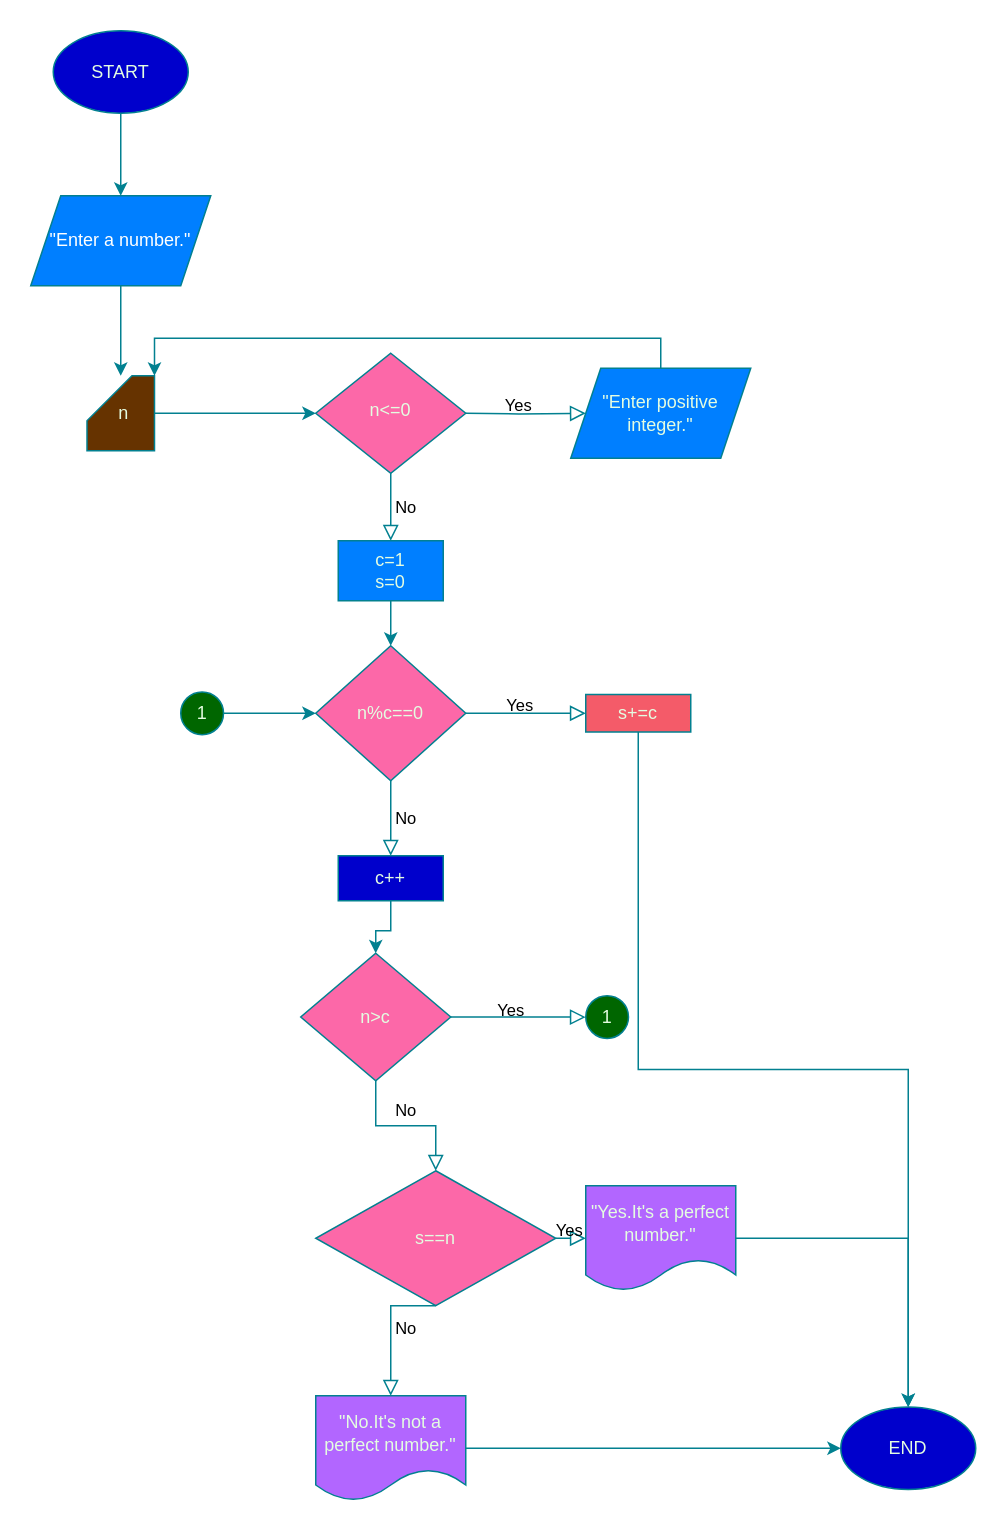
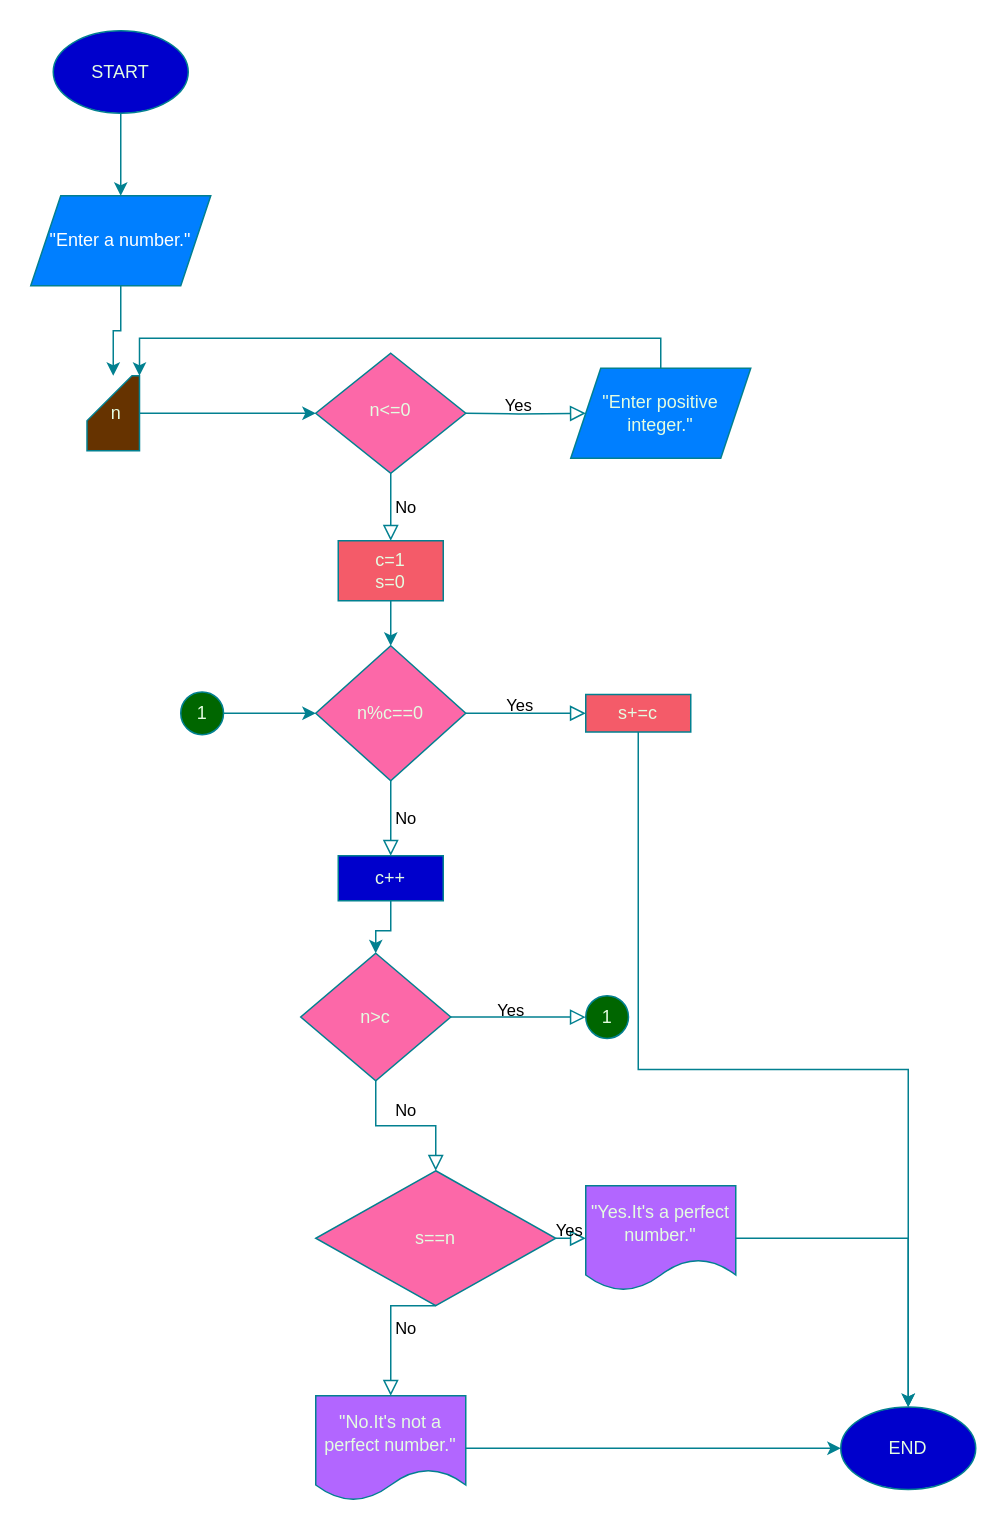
node "n": size 68x75 -> 53x75
node "c=1 s=0": fillcolor #007fff -> #f45b69
